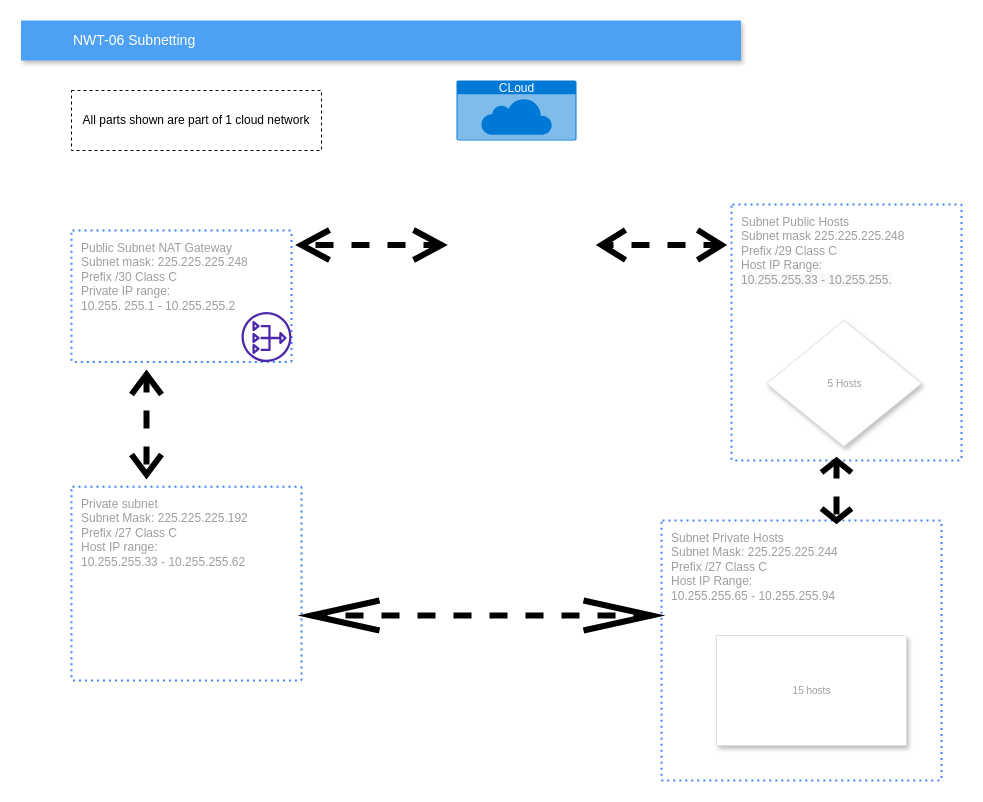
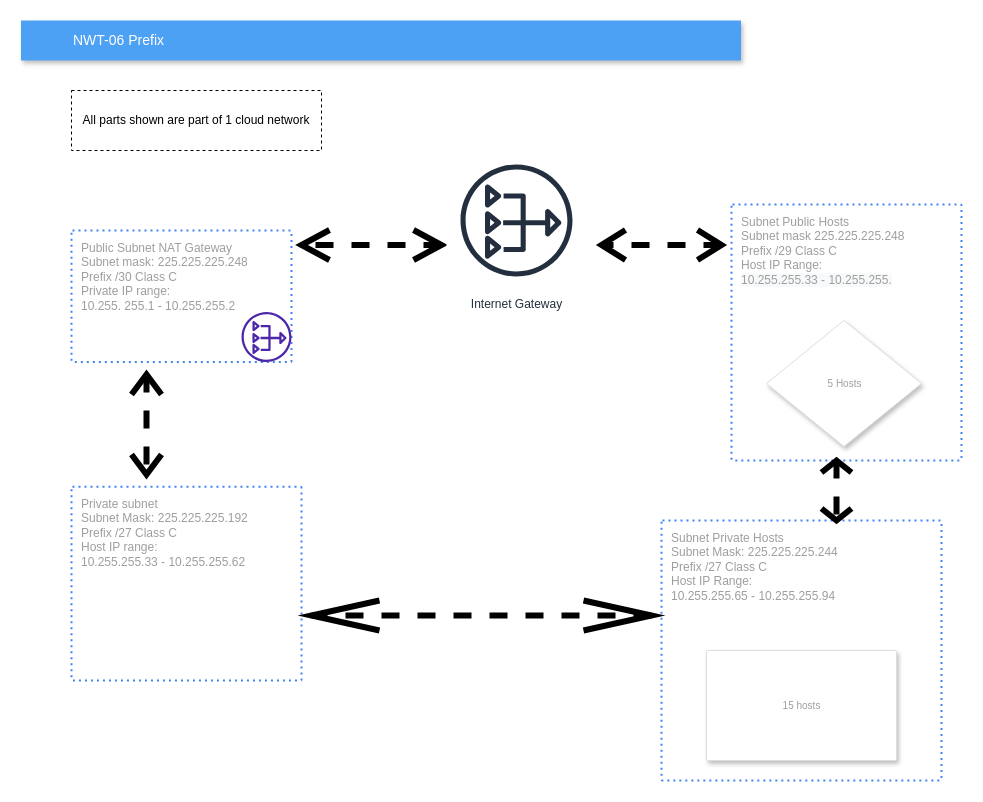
node "NWT-06 Subnetting": label "NWT-06 Subnetting" -> "NWT-06 Prefix"
node "CLoud": removed
node "Internet Gateway": added
node "15 hosts": moved (812, 691) -> (802, 706)
